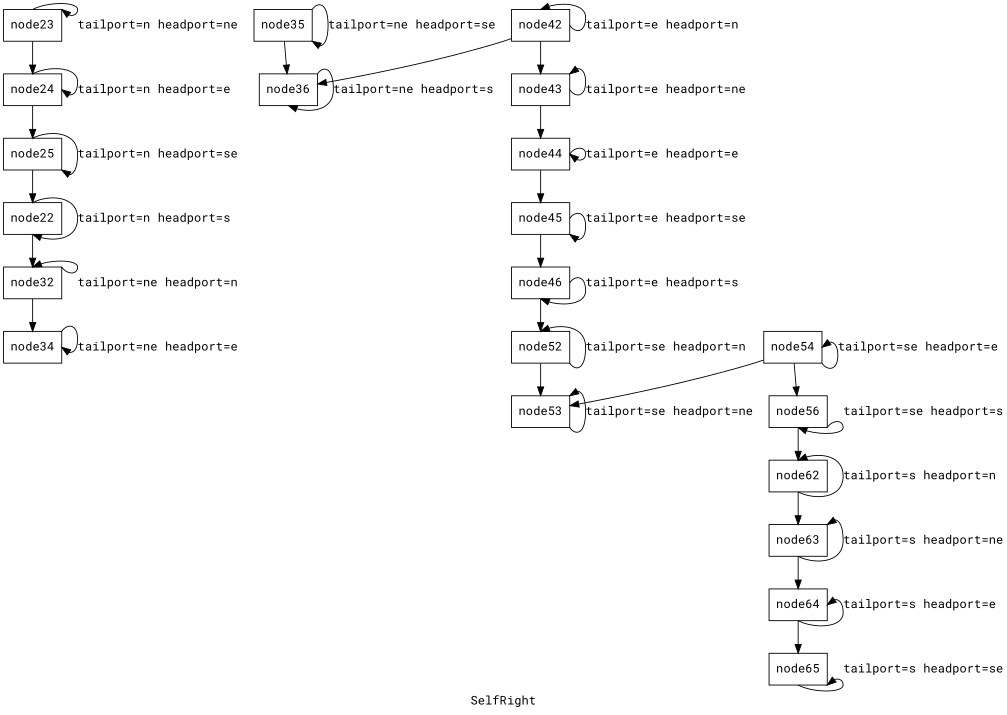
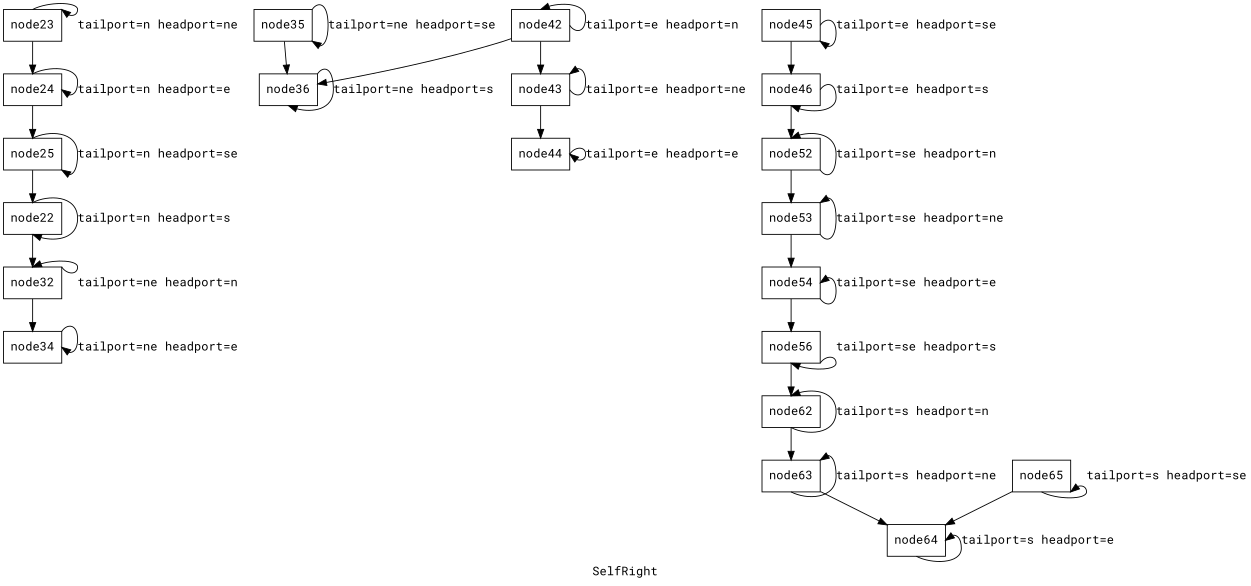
edge "node44" -> "node45": removed
edge "node54" -> "node53": reversed
edge "node64" -> "node65": reversed
